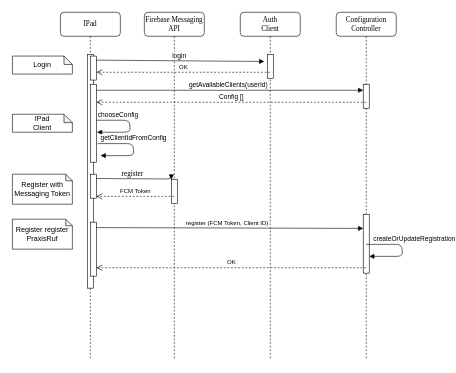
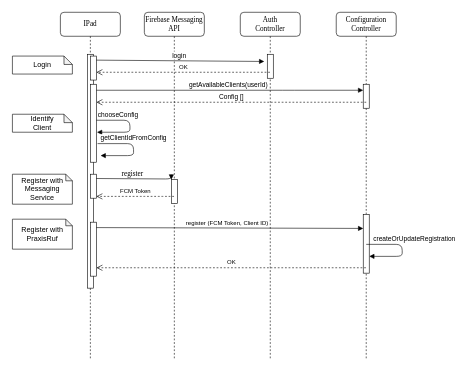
node "Auth Client": label "Auth Client" -> "Auth Controller"
node "IPad Client": label "IPad Client" -> "Identify Client"
node "Register with Messaging Token": label "Register with Messaging Token" -> "Register with Messaging Service"
node "Register register PraxisRuf": label "Register register PraxisRuf" -> "Register with PraxisRuf"
